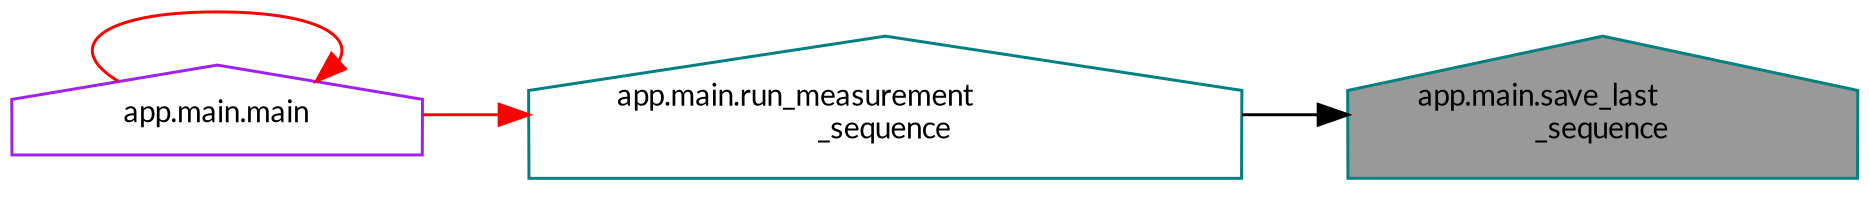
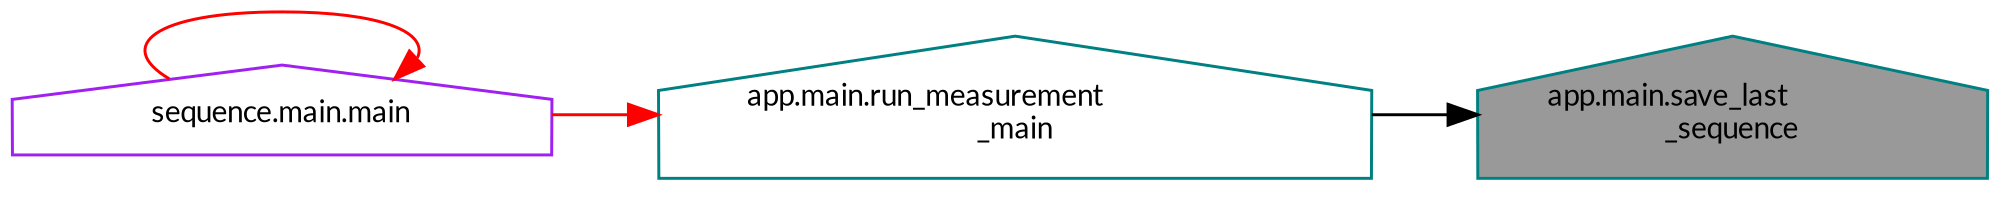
node "app.main.main": label "app.main.main" -> "sequence.main.main"
node "app.main.run_measurement _sequence": label "app.main.run_measurement _sequence" -> "app.main.run_measurement _main"
